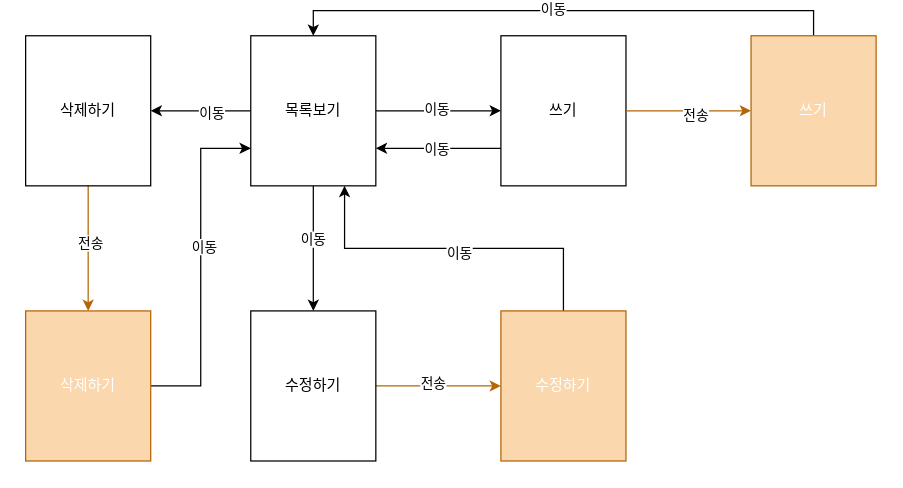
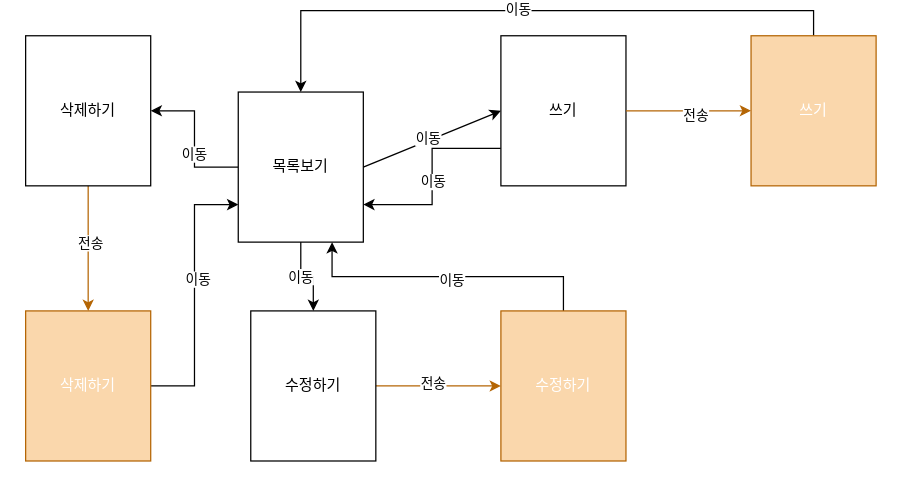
node "목록보기": moved (313, 111) -> (301, 167)
